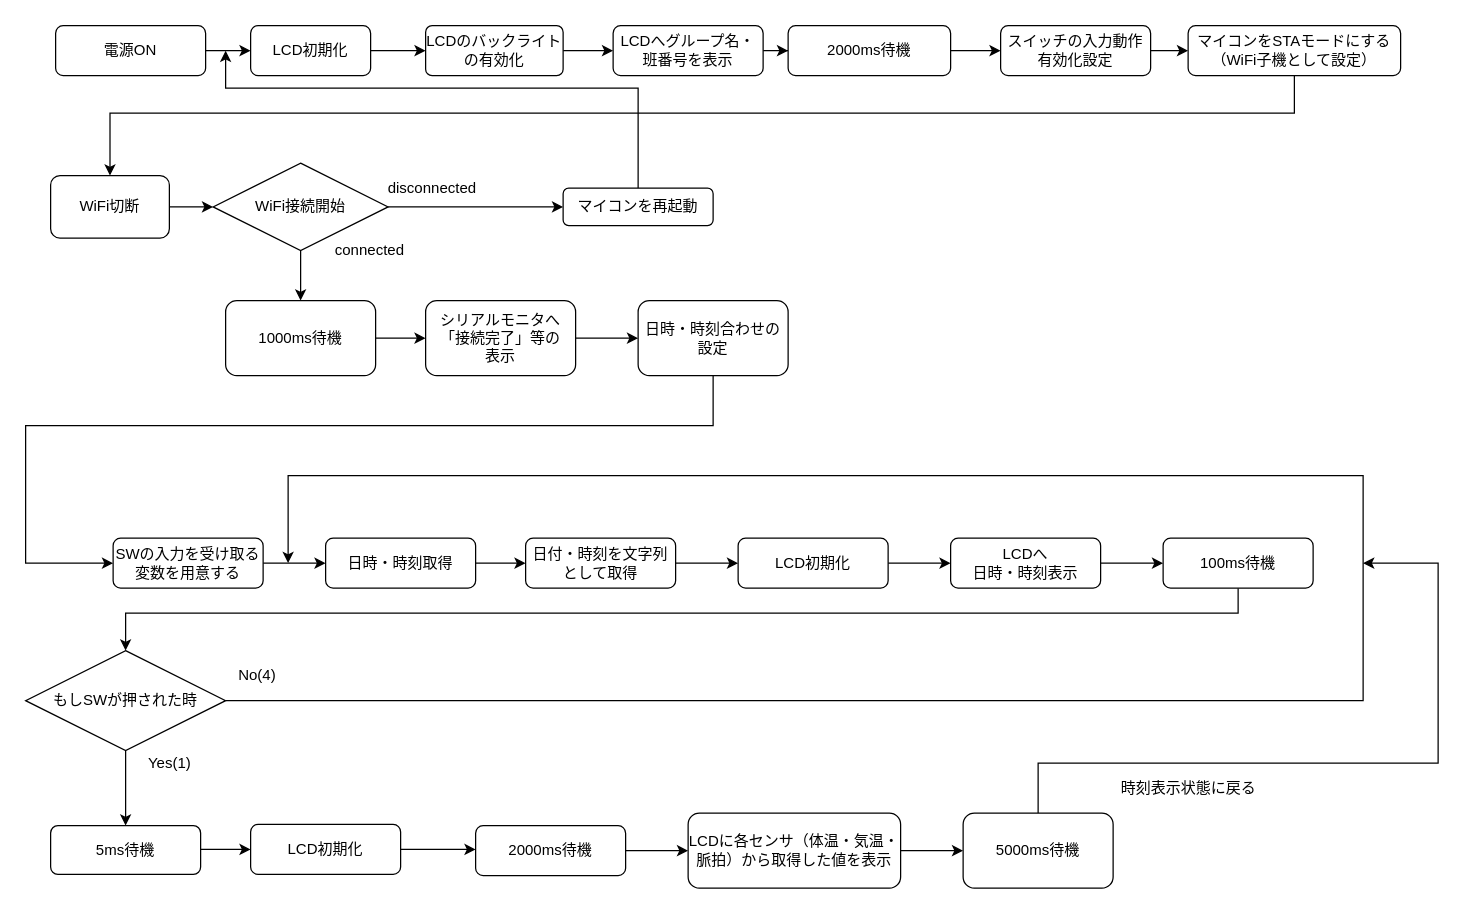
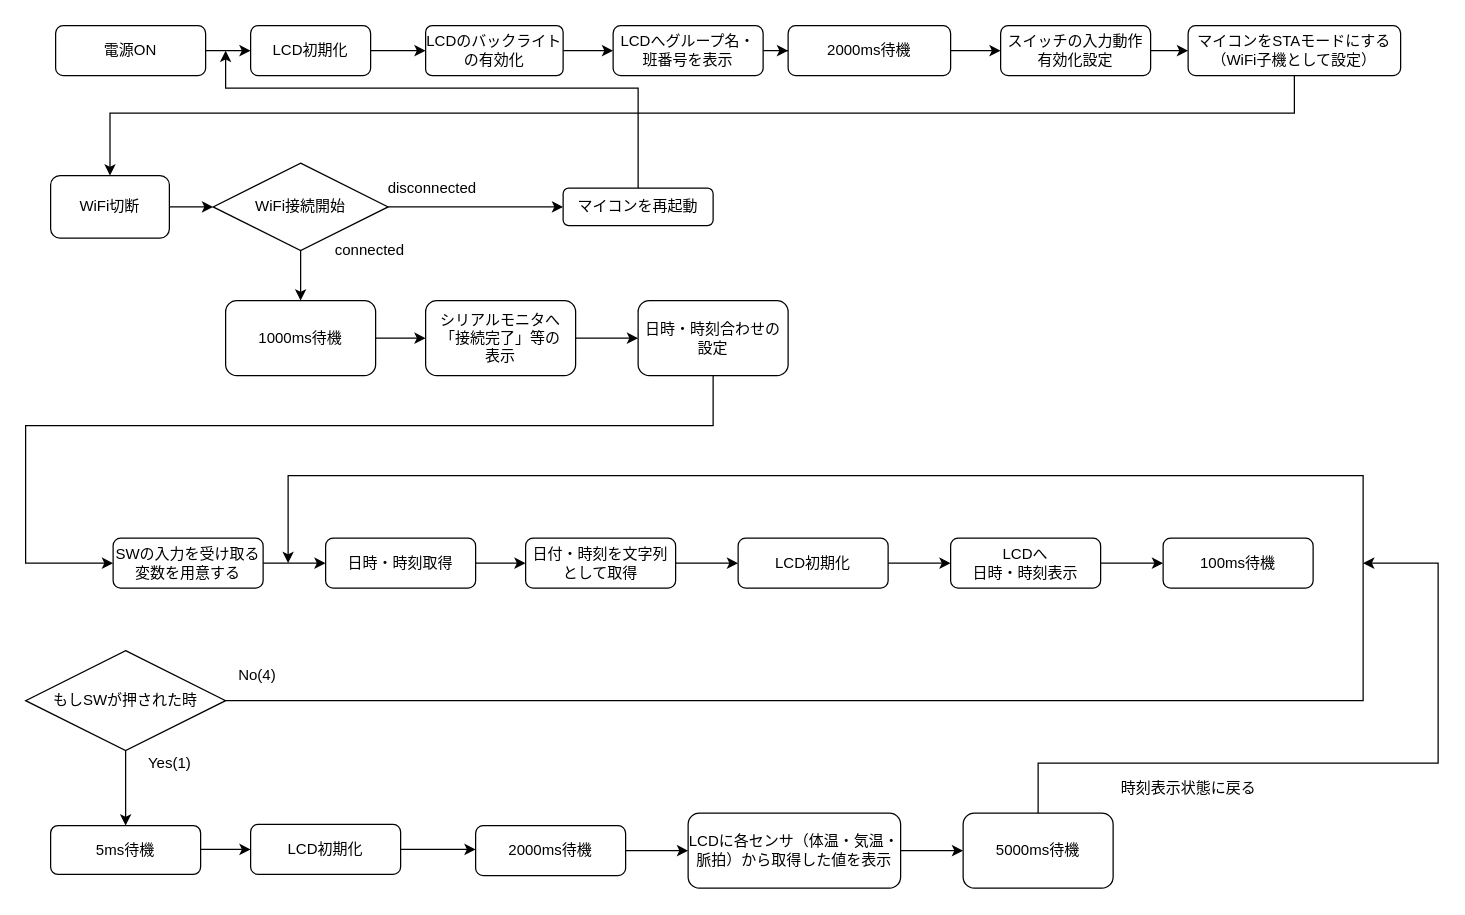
edge "100ms待機" -> "もしSWが押された時": removed
